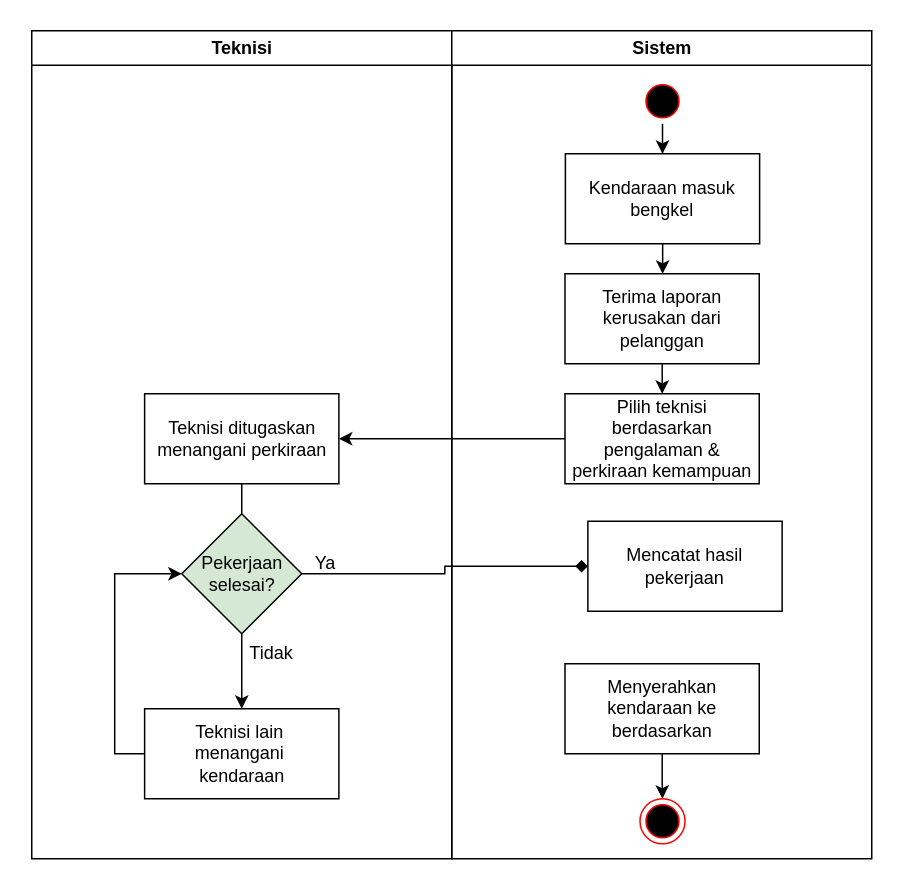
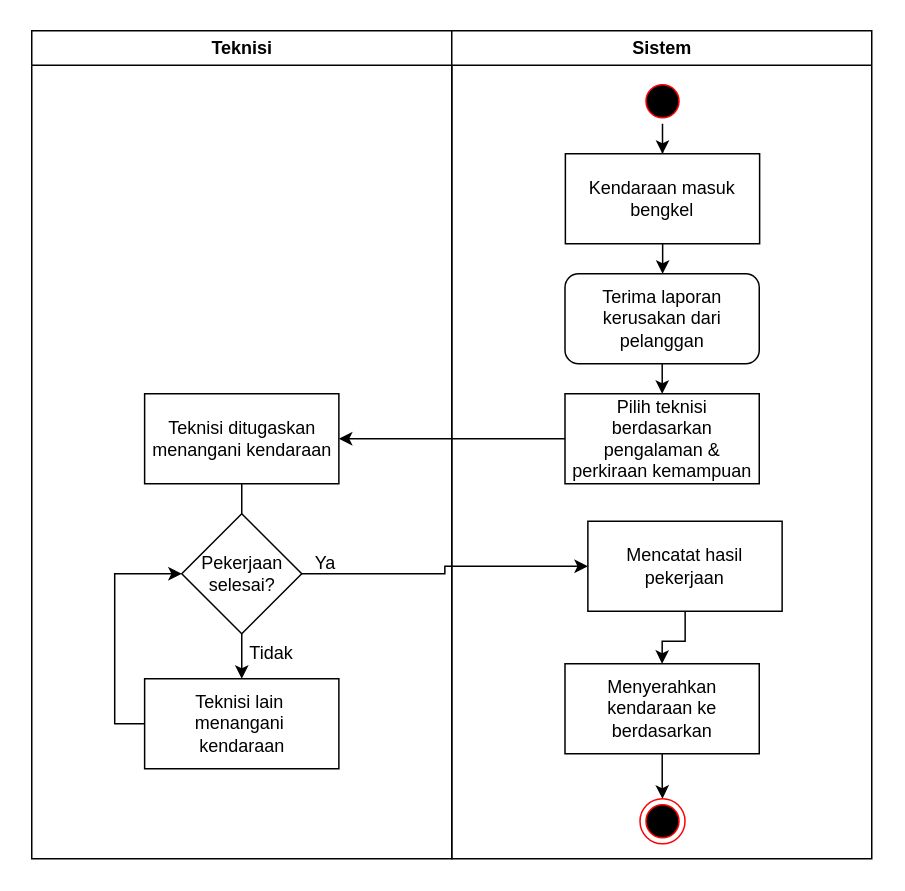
node "Terima laporan kerusakan dari pelanggan": shape rectangle -> rounded rectangle
node "Teknisi ditugaskan menangani perkiraan": label "Teknisi ditugaskan menangani perkiraan" -> "Teknisi ditugaskan menangani kendaraan"
edge "Pekerjaan selesai?" -> "Mencatat hasil pekerjaan": arrowhead diamond -> classic
node "Pekerjaan selesai?": fillcolor #d5e8d4 -> #ffffff
edge "Mencatat hasil pekerjaan" -> "Menyerahkan kendaraan ke berdasarkan": added
node "Teknisi lain menangani kendaraan": moved (242, 754) -> (242, 724)
